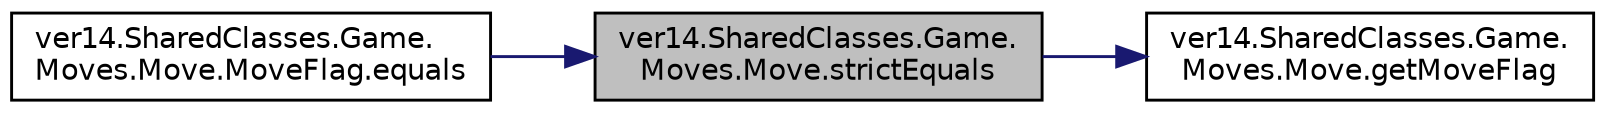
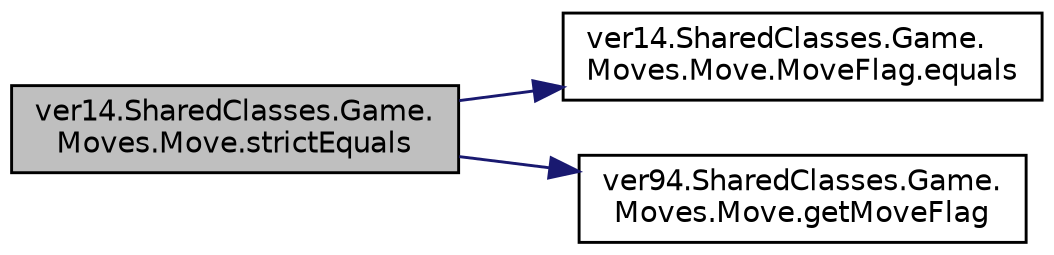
edge "ver14.SharedClasses.Game. Moves.Move.MoveFlag.equals" -> "ver14.SharedClasses.Game. Moves.Move.strictEquals": reversed
node "ver14.SharedClasses.Game. Moves.Move.getMoveFlag": label "ver14.SharedClasses.Game. Moves.Move.getMoveFlag" -> "ver94.SharedClasses.Game. Moves.Move.getMoveFlag"
